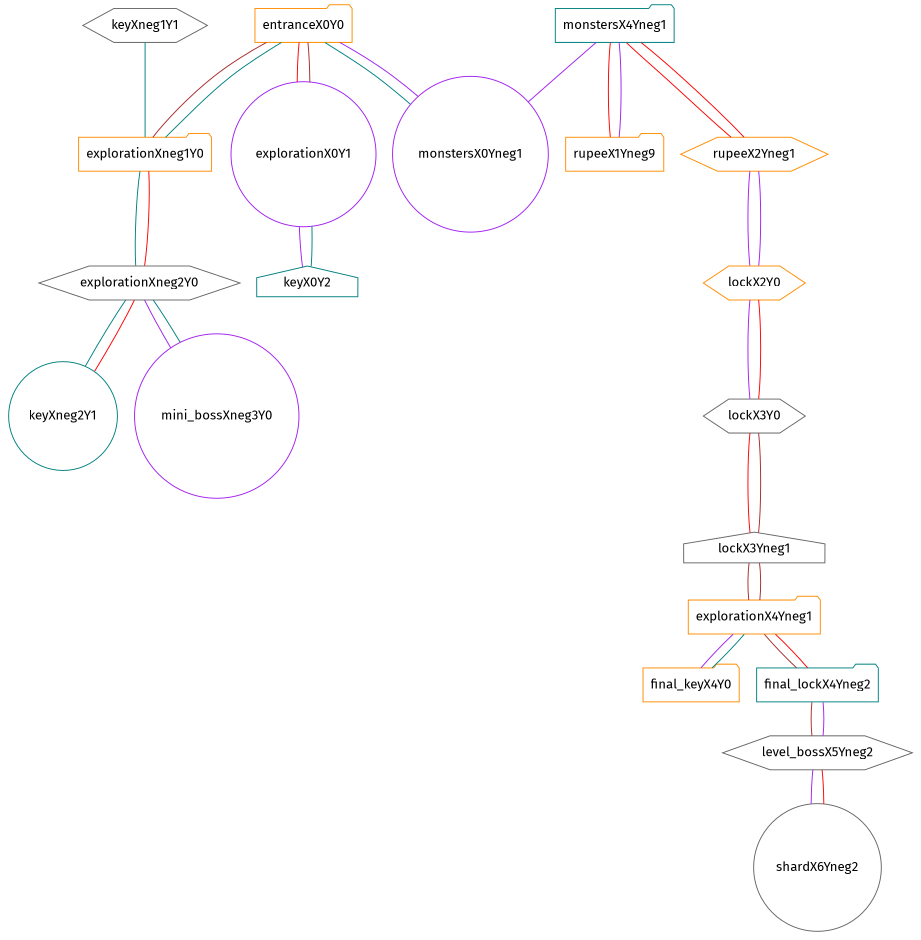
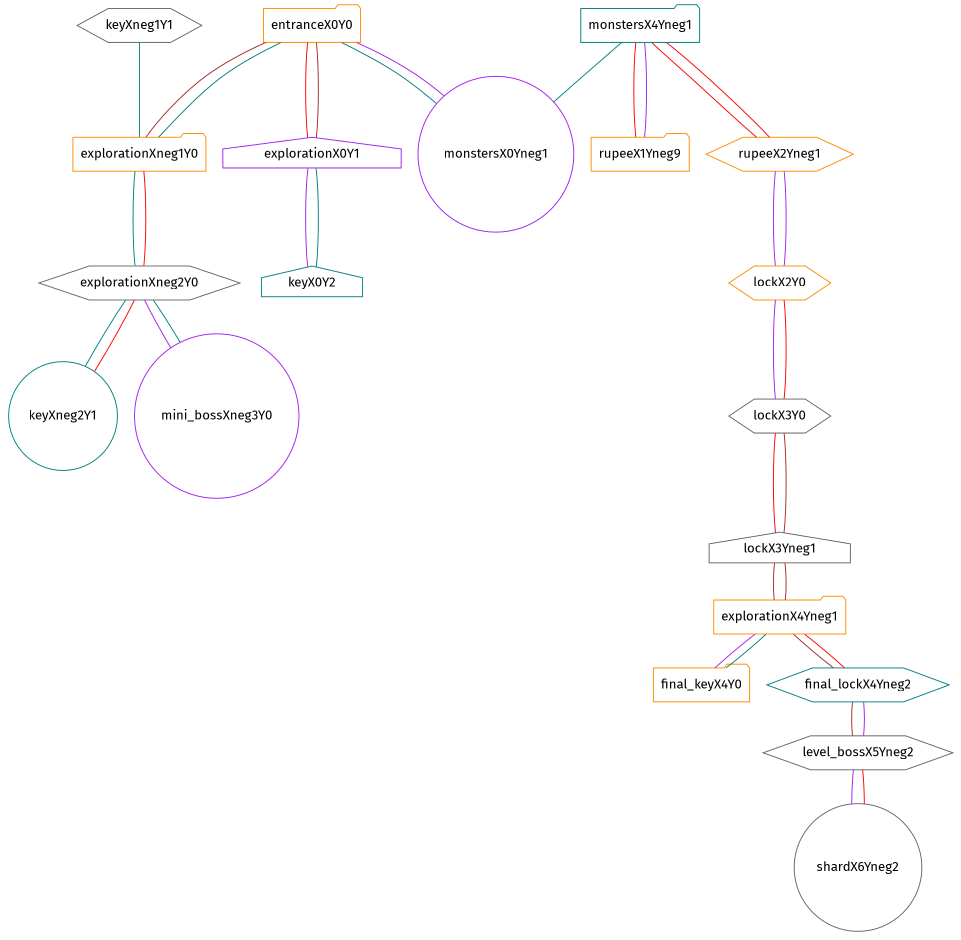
edge "monstersX4Yneg1" -- "monstersX0Yneg1": color purple -> teal
node "explorationX0Y1": shape circle -> house
node "final_lockX4Yneg2": shape folder -> hexagon
